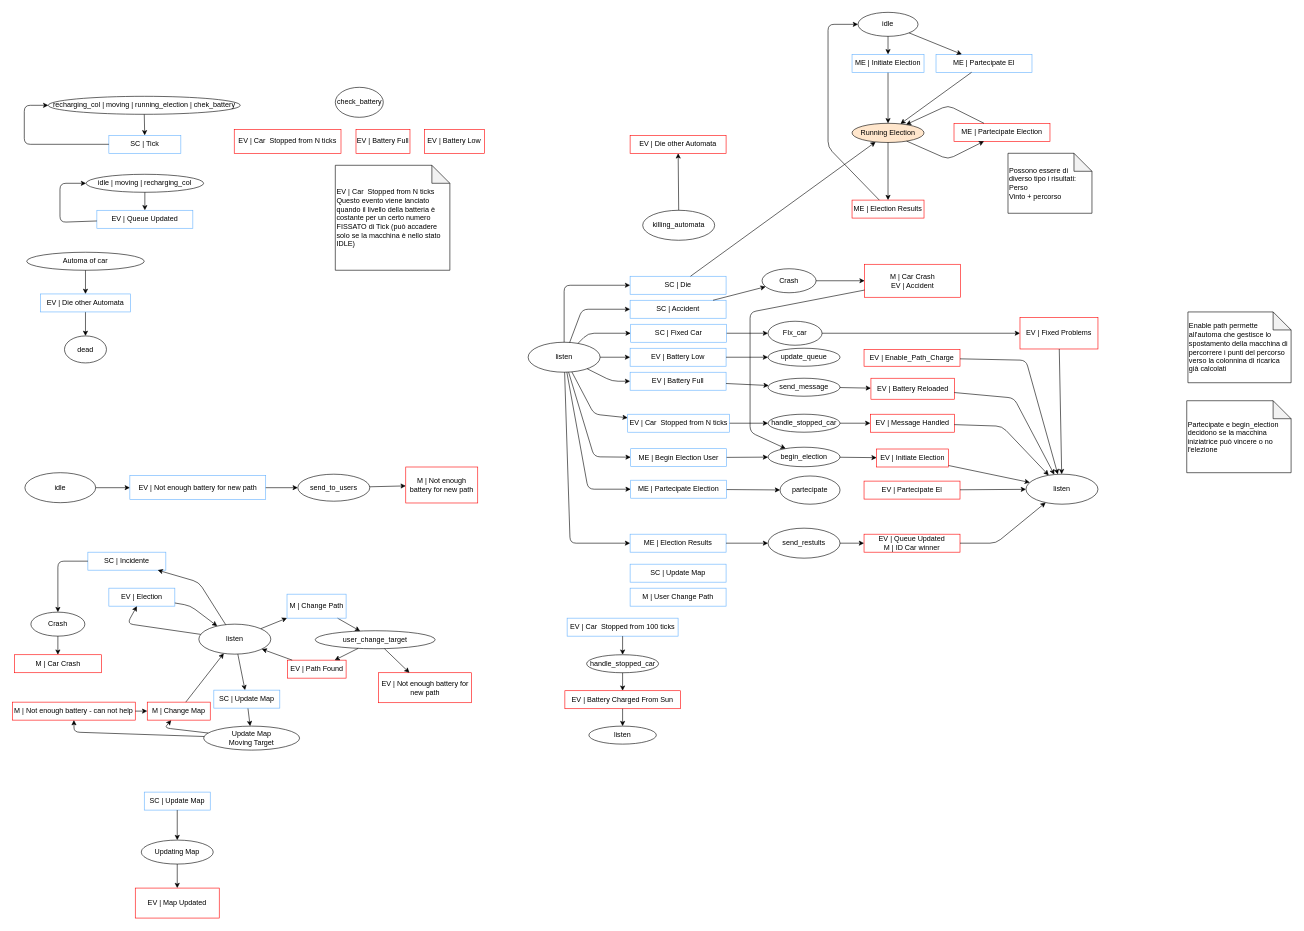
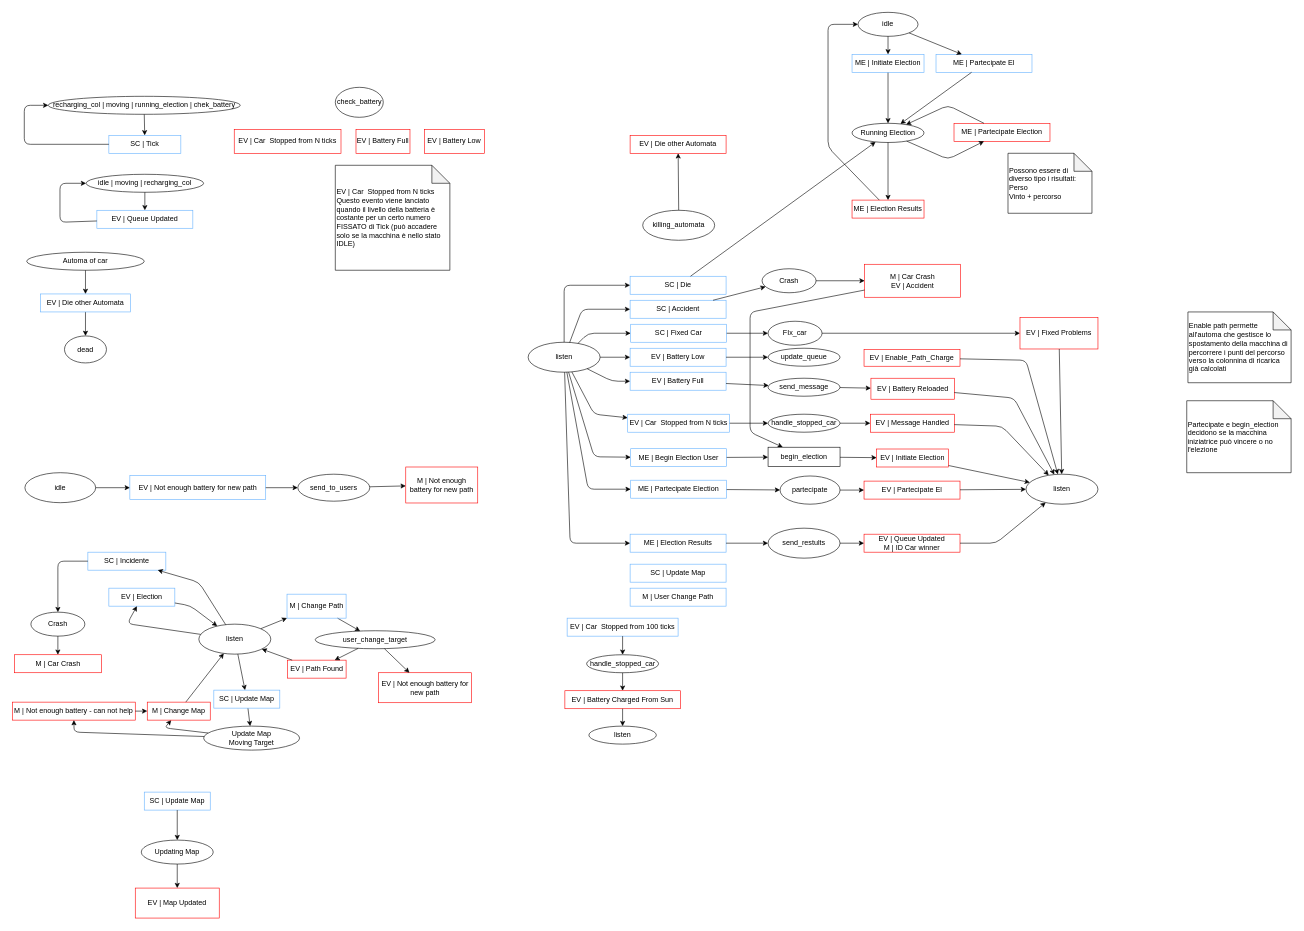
node "Running Election": fillcolor #ffe6cc -> #ffffff
node "begin_election": shape ellipse -> rectangle
edge "partecipate" -> "EV | Partecipate El": added
